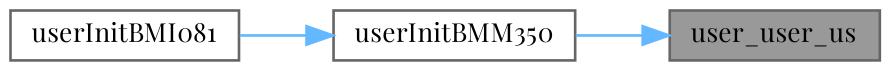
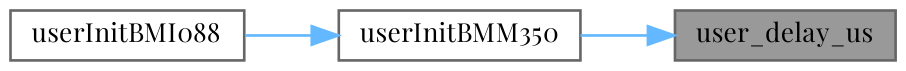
node "userInitBMI081": label "userInitBMI081" -> "userInitBMI088"
node "user_user_us": label "user_user_us" -> "user_delay_us"
